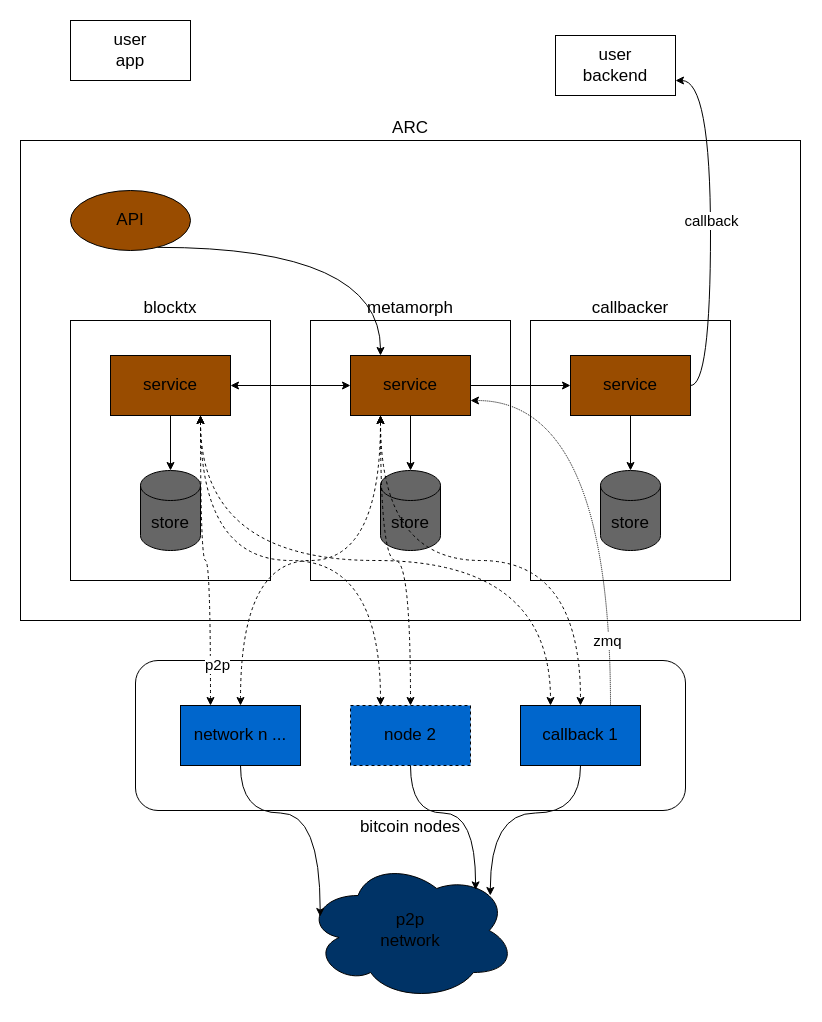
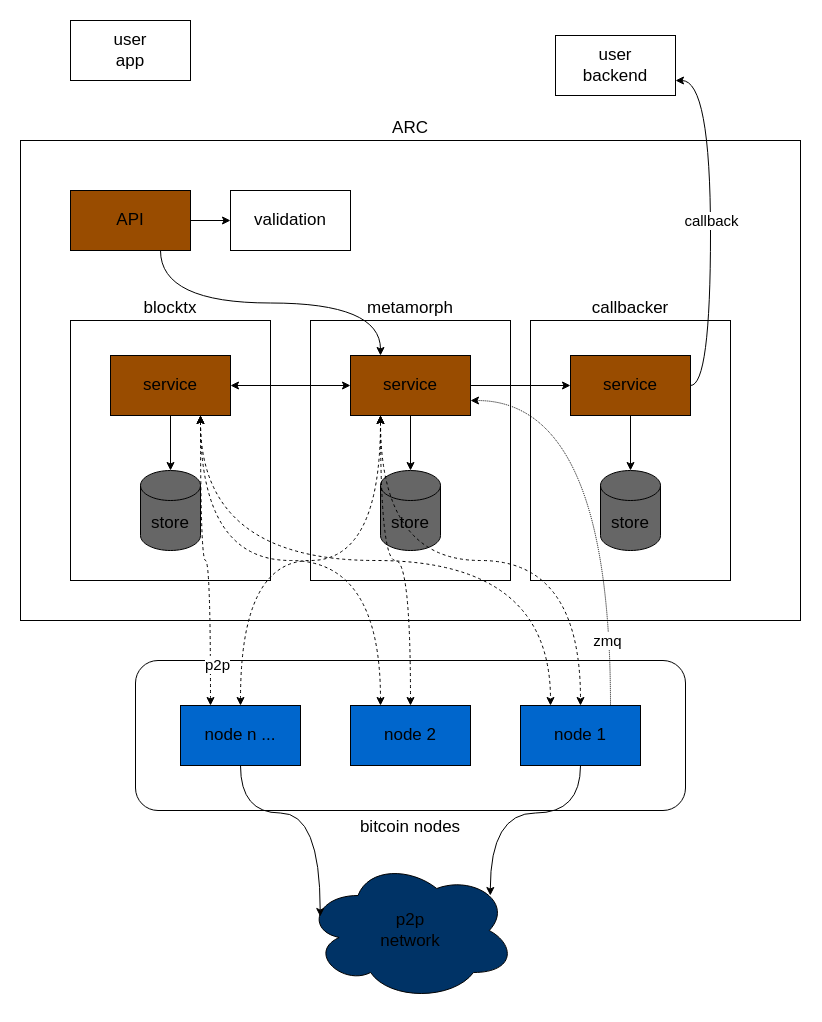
node "API": shape ellipse -> rectangle
edge "API" -> "validation": added
node "validation": added
node "network n ...": label "network n ..." -> "node n ..."
node "node 2": style dashed -> solid
node "callback 1": label "callback 1" -> "node 1"
edge "node 2" -> "p2p network": removed
